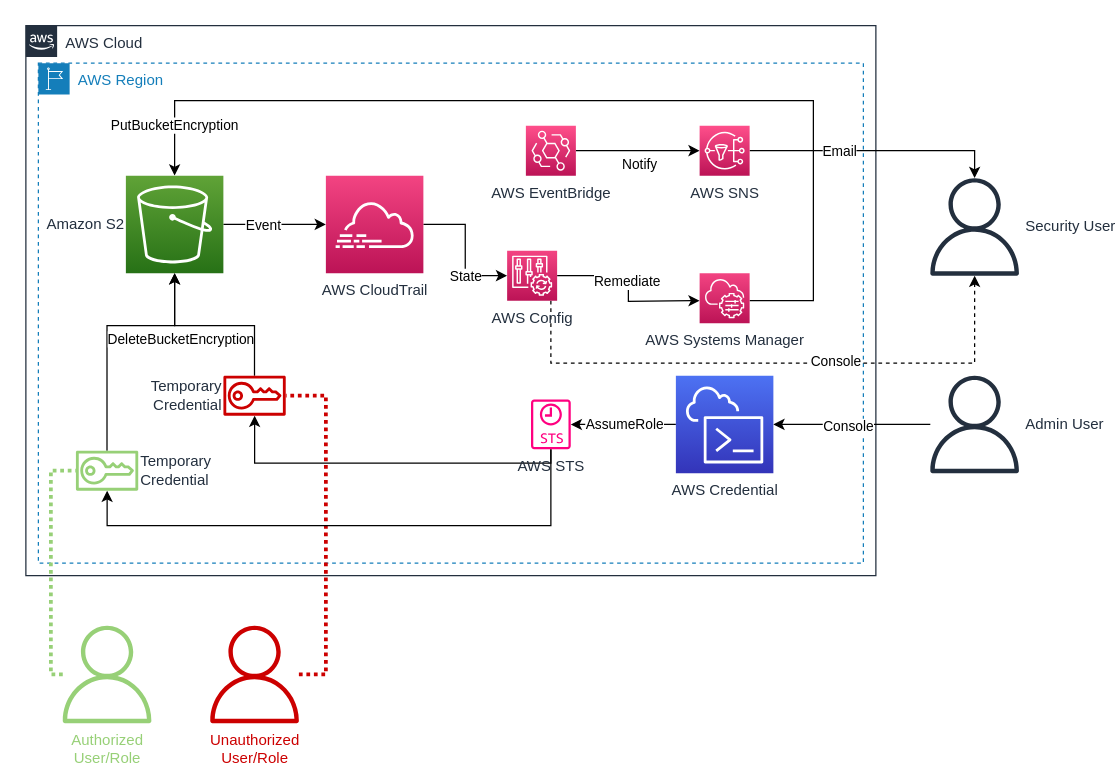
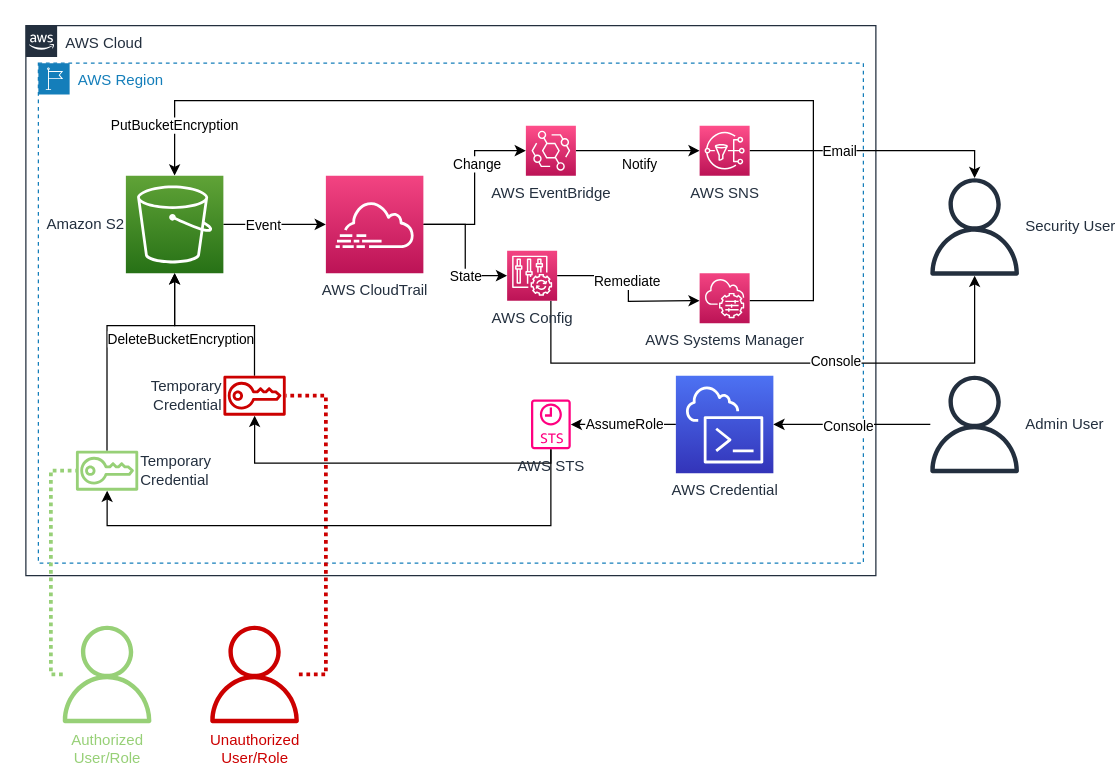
edge "AWS CloudTrail" -> "AWS EventBridge": added, label "Change"
edge "AWS Config" -> "Security User": style dashed -> solid
